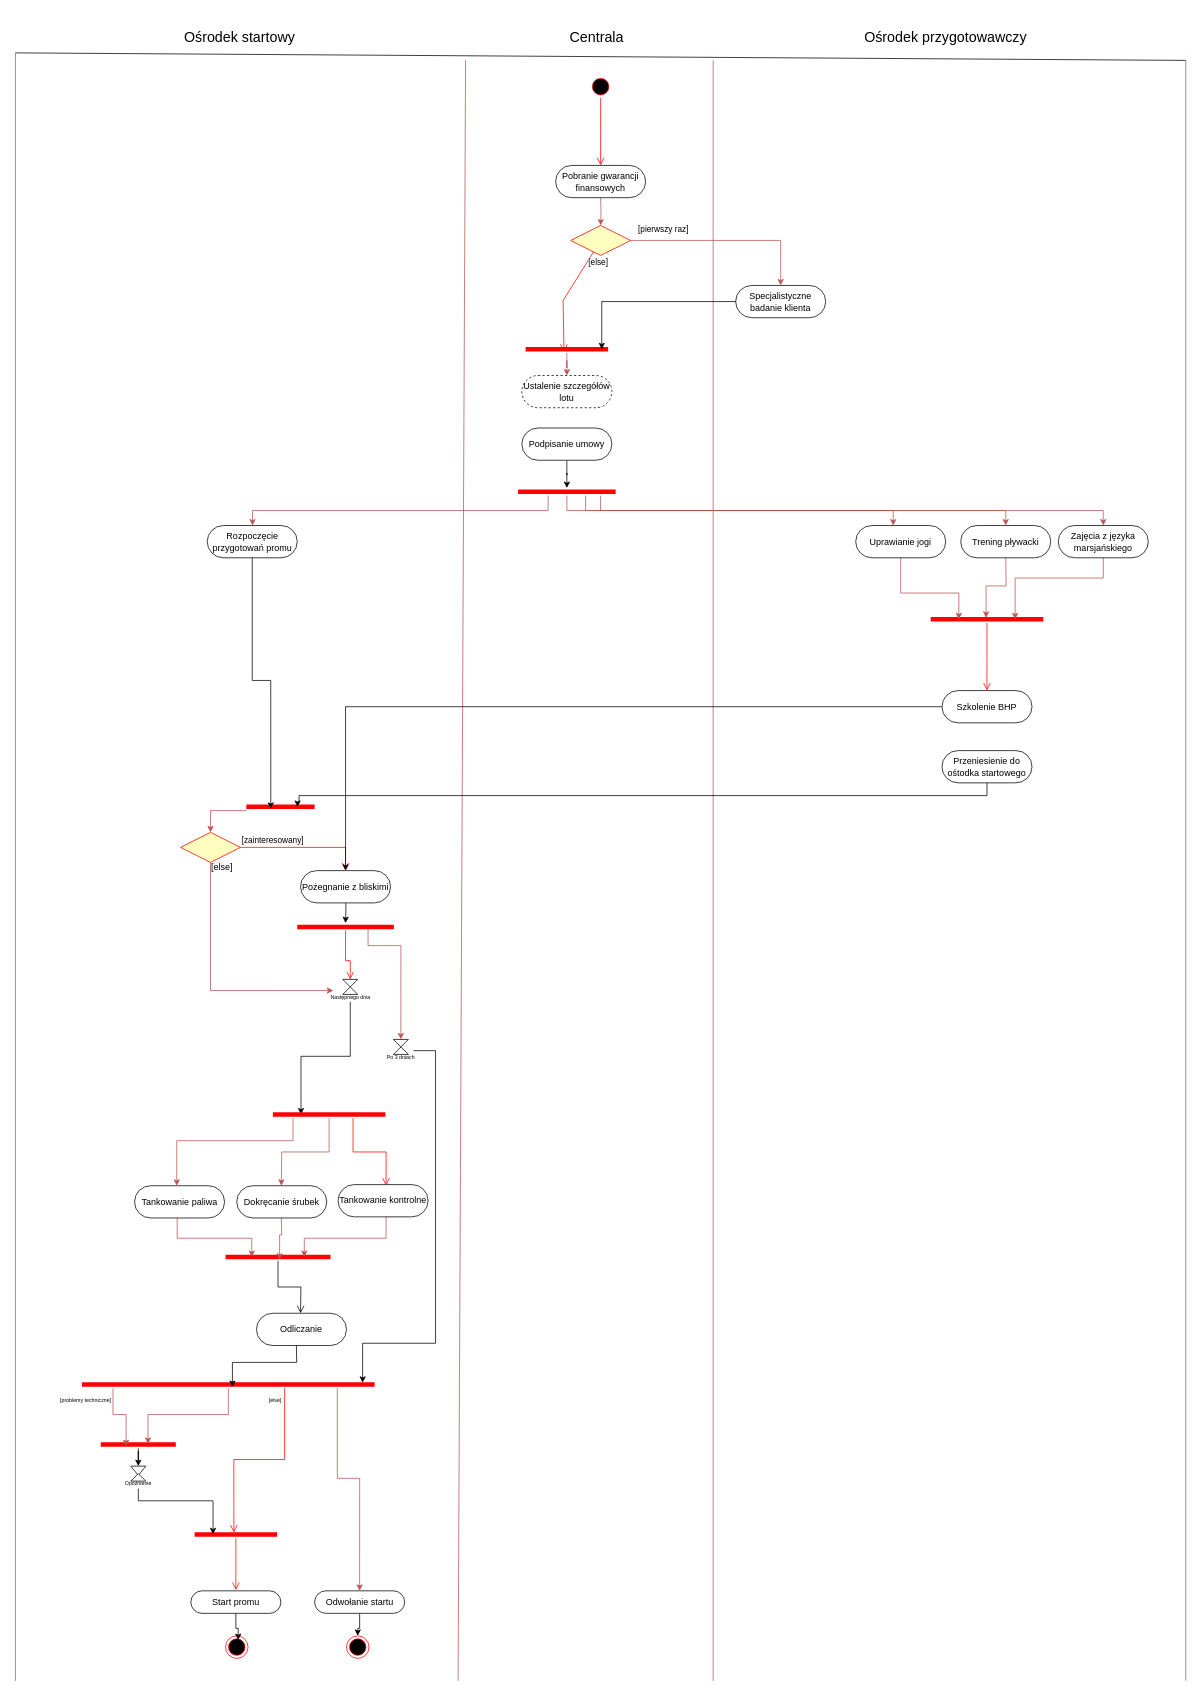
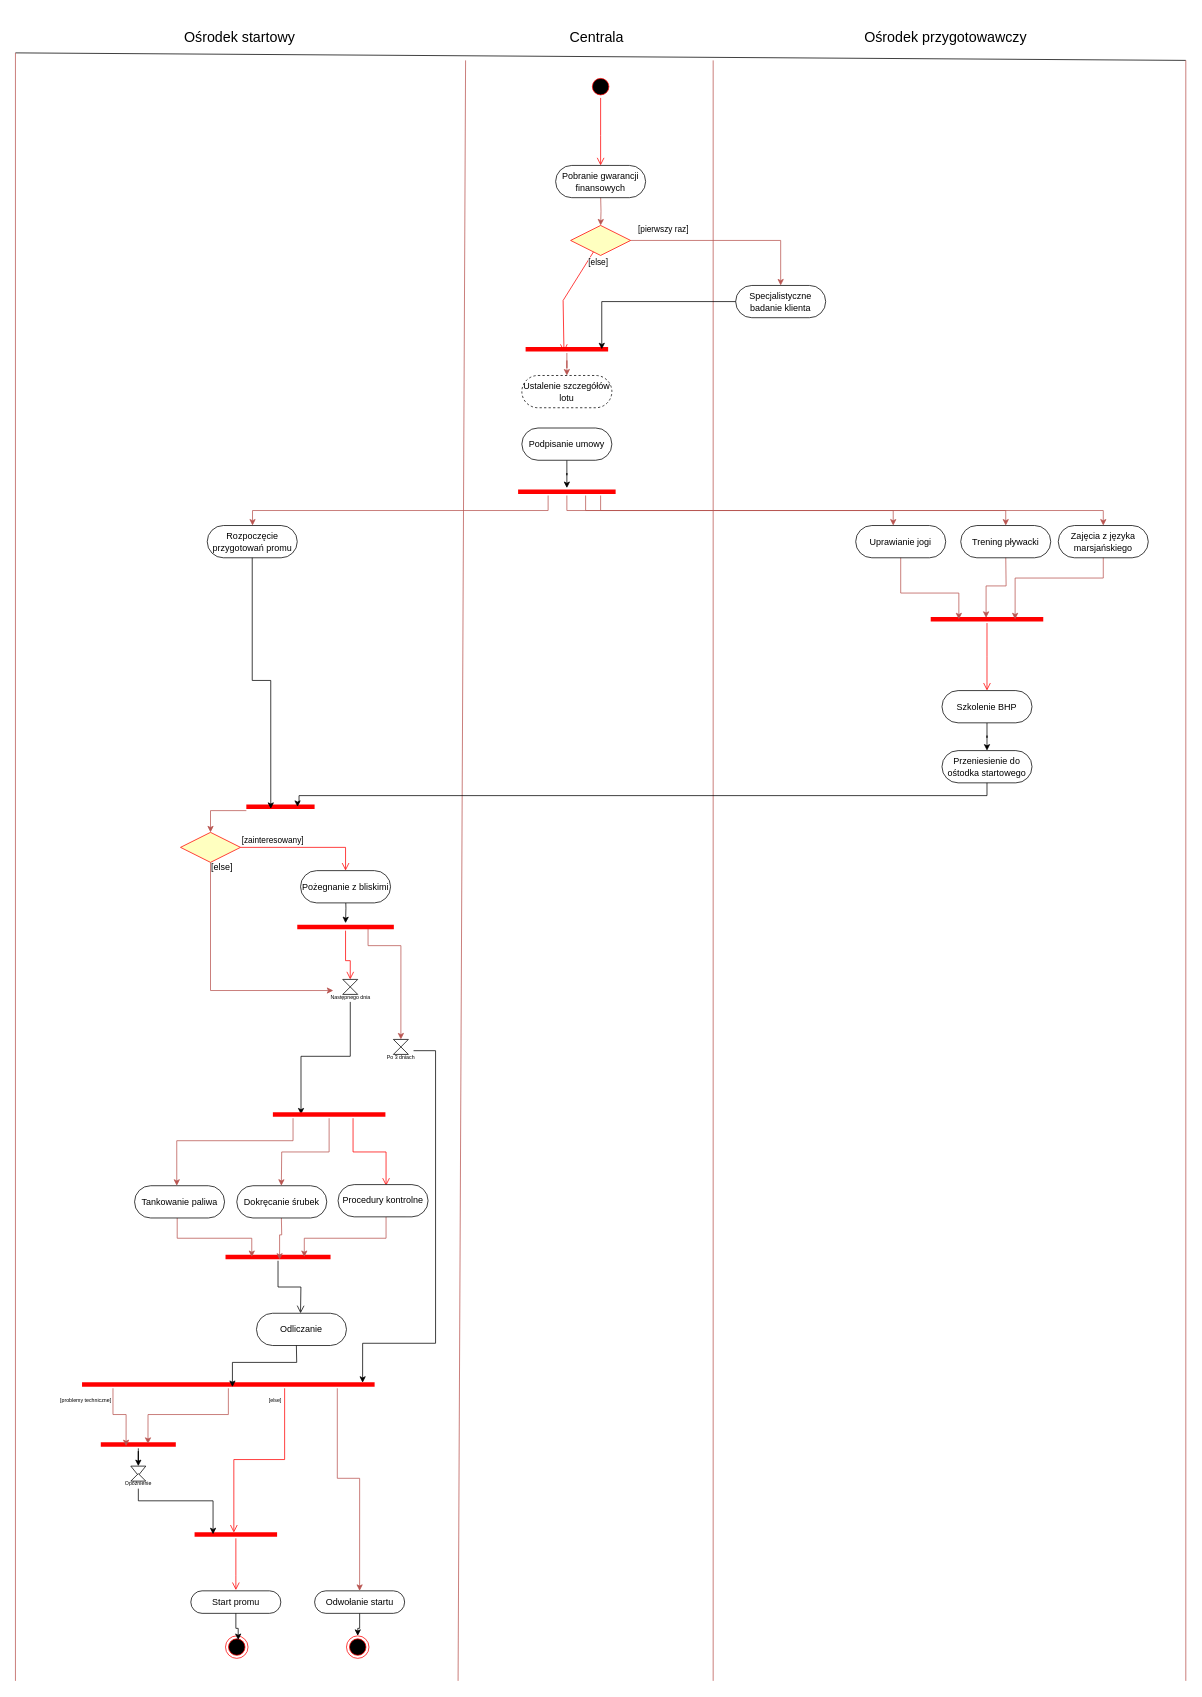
edge "Szkolenie BHP" -> "Pożegnanie z bliskimi": now "Szkolenie BHP" -> "Przeniesienie do ośtodka startowego"
node "Tankowanie kontrolne": label "Tankowanie kontrolne" -> "Procedury kontrolne"
